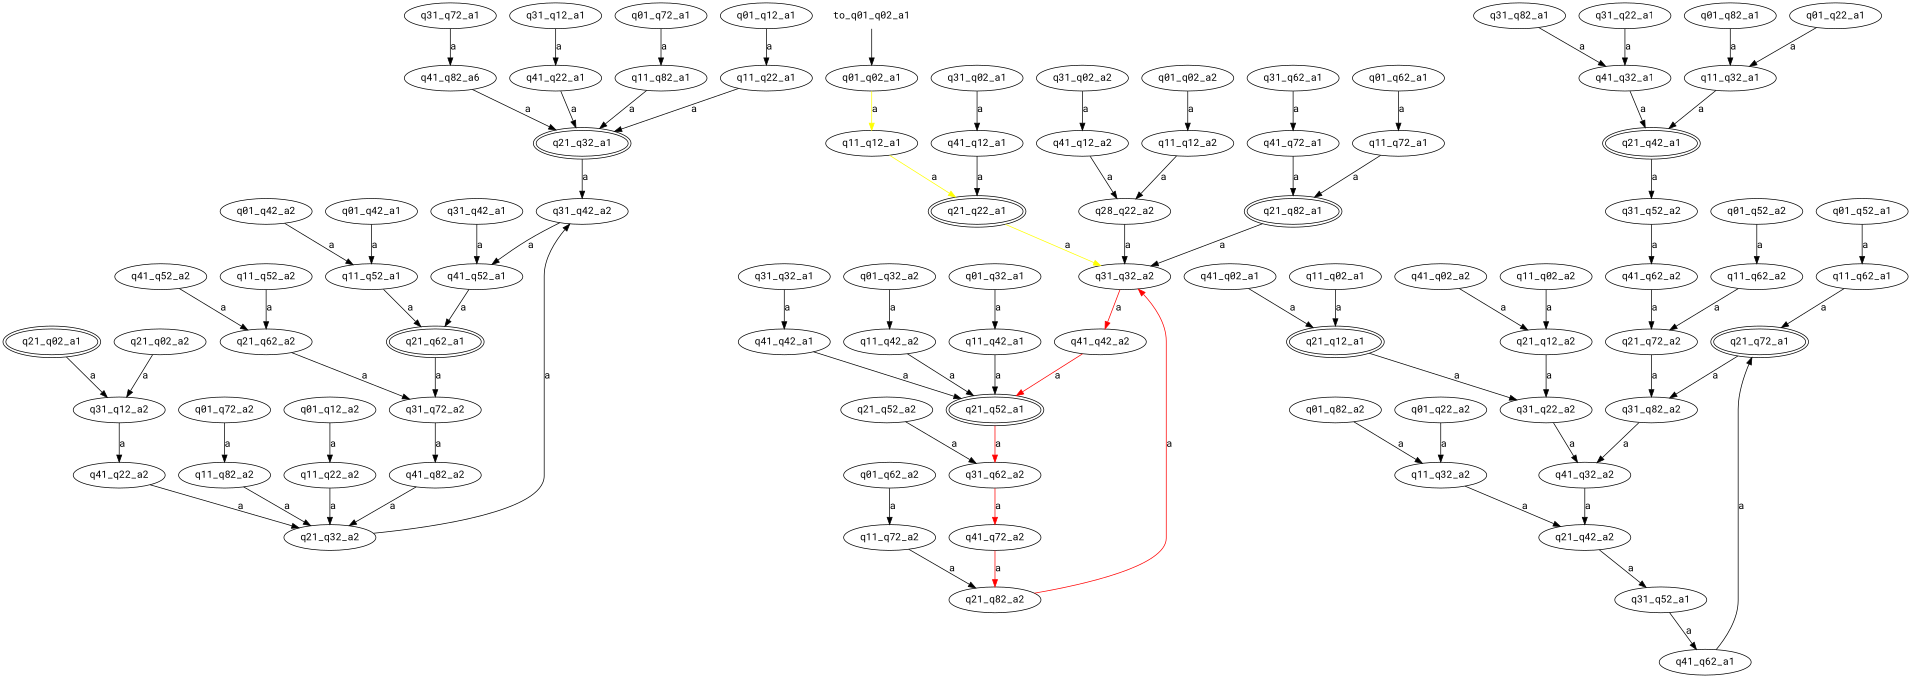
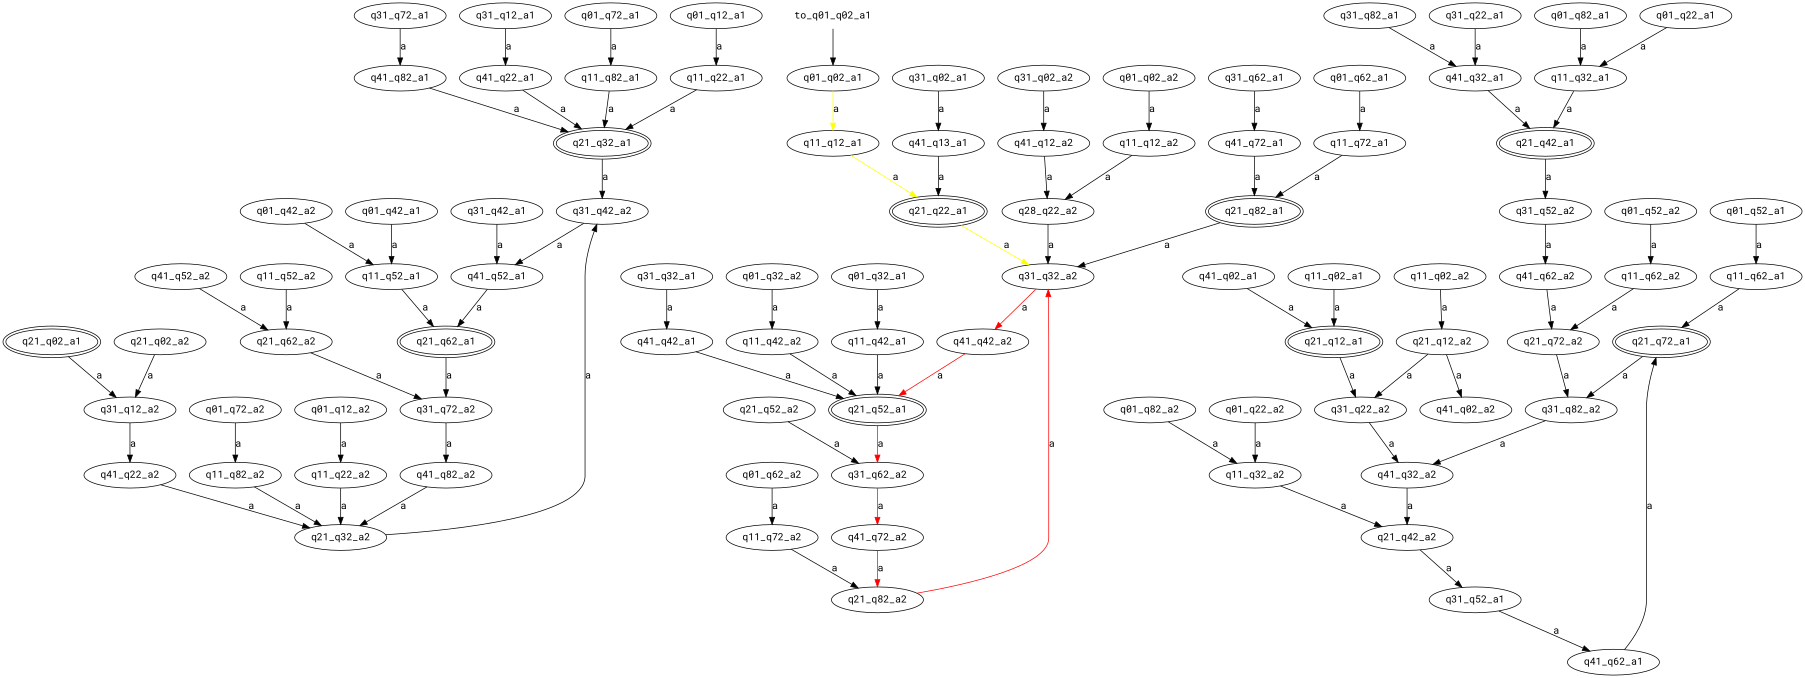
node "q41_q82_a6": label "q41_q82_a6" -> "q41_q82_a1"
node "q41_q12_a1": label "q41_q12_a1" -> "q41_q13_a1"
edge "q41_q02_a2" -> "q21_q12_a2": reversed
